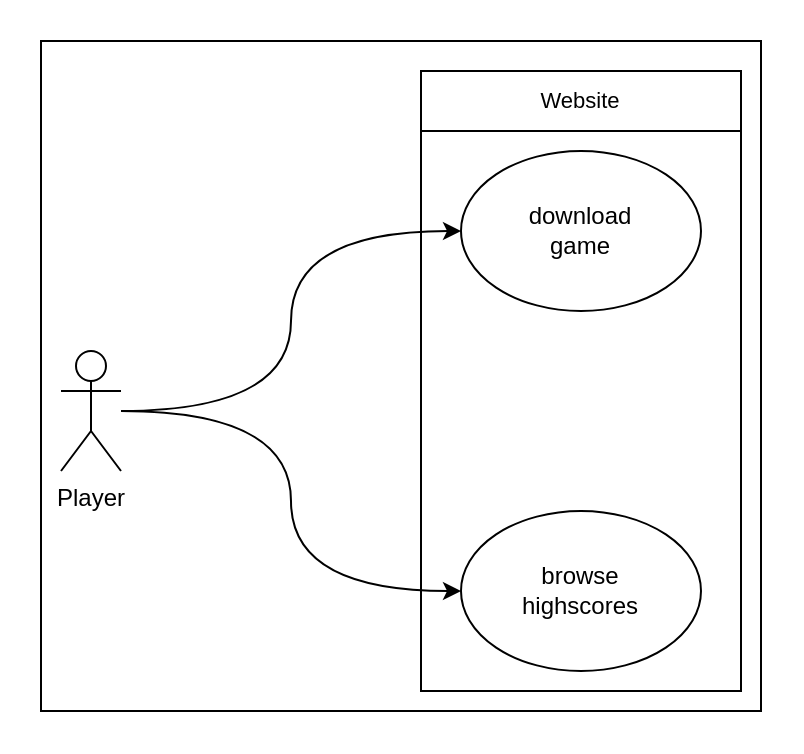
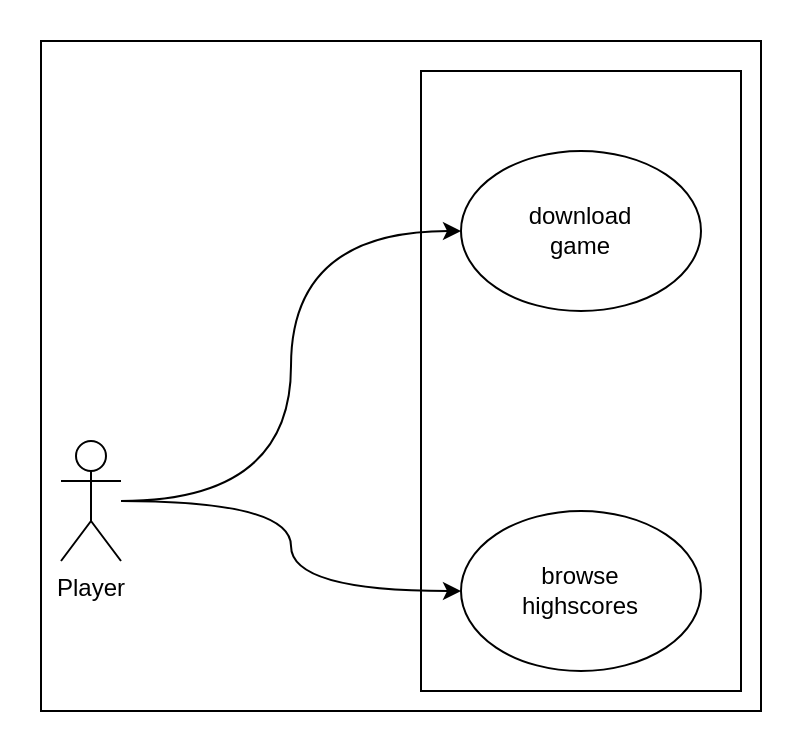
node "Website": removed
node "Player": moved (91, 411) -> (91, 501)
